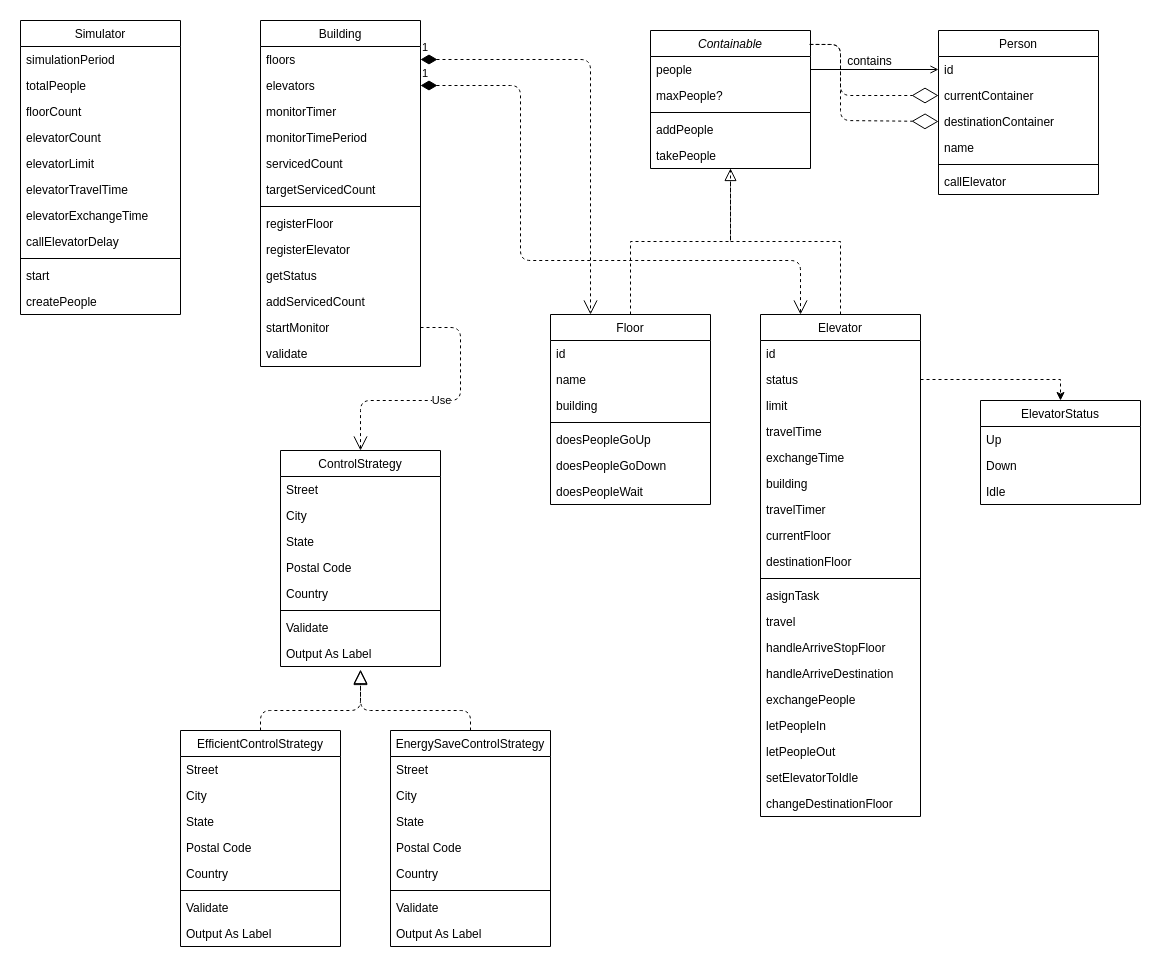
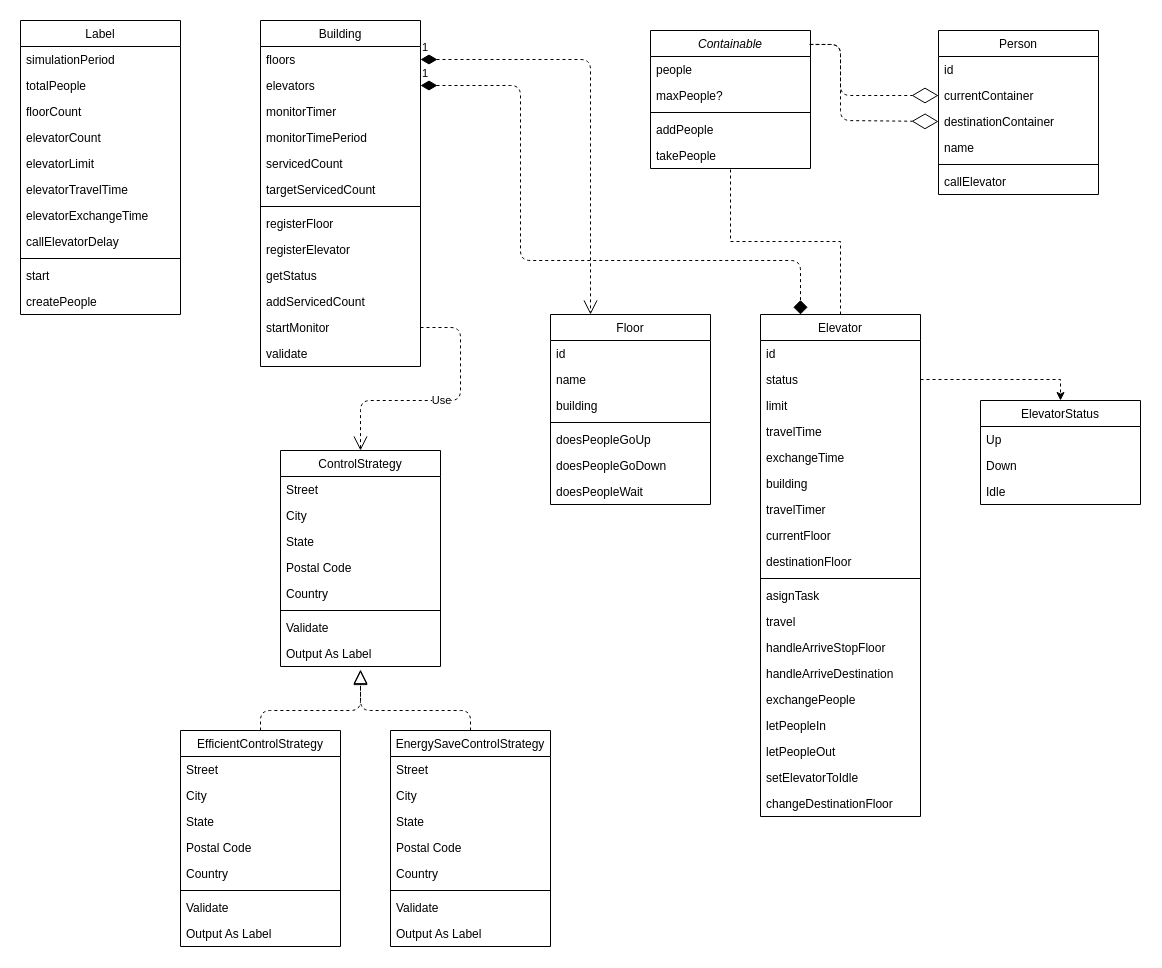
node "Simulator": label "Simulator" -> "Label"
edge "people" -> "Person": removed, label "contains"
edge "Floor" -> "Containable": removed
edge "elevators" -- "Elevator": arrowhead open -> diamond
